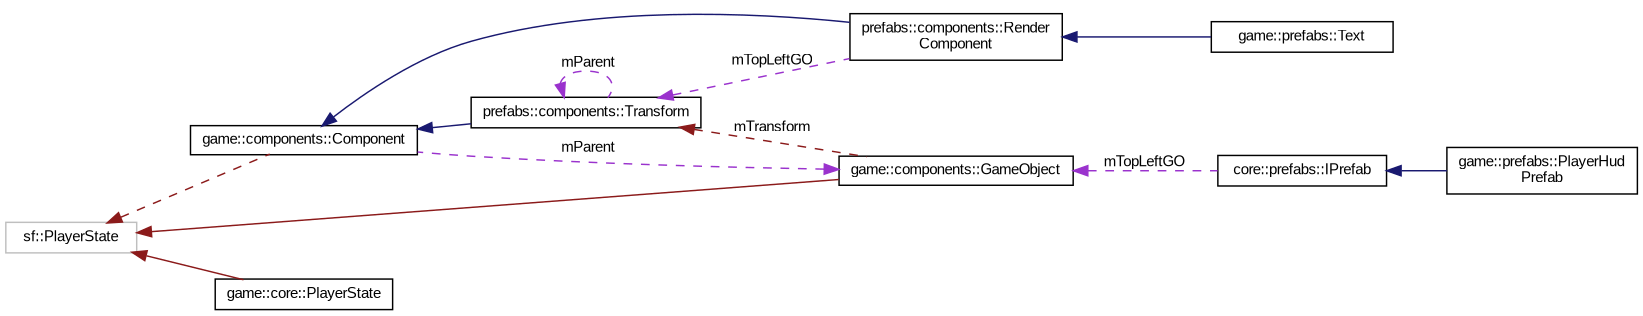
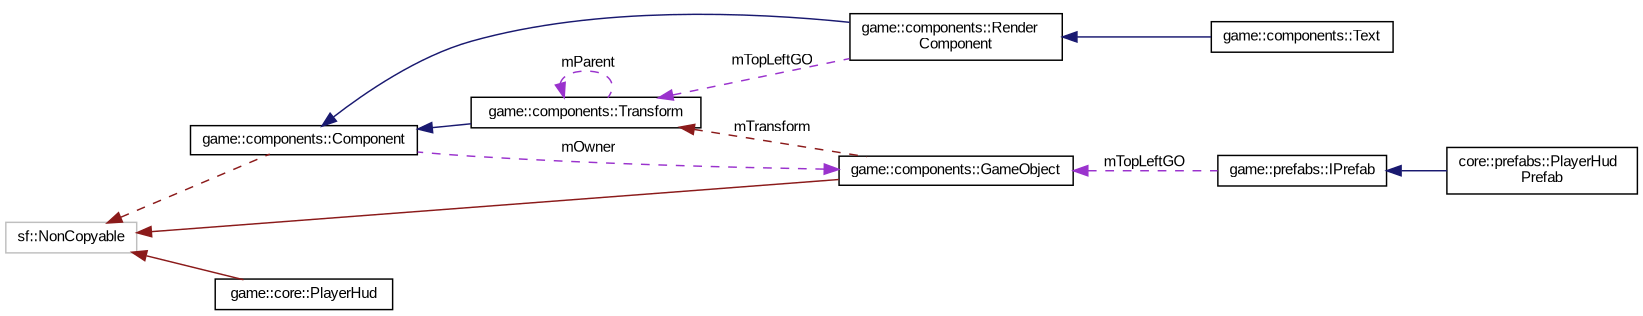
node "prefabs::components::Render Component": label "prefabs::components::Render Component" -> "game::components::Render Component"
node "game::prefabs::Text": label "game::prefabs::Text" -> "game::components::Text"
node "prefabs::components::Transform": label "prefabs::components::Transform" -> "game::components::Transform"
edge "game::components::Component" -> "game::components::GameObject": label " mParent" -> " mOwner"
node "core::prefabs::IPrefab": label "core::prefabs::IPrefab" -> "game::prefabs::IPrefab"
node "game::prefabs::PlayerHud Prefab": label "game::prefabs::PlayerHud Prefab" -> "core::prefabs::PlayerHud Prefab"
node "sf::PlayerState": label "sf::PlayerState" -> "sf::NonCopyable"
node "game::core::PlayerState": label "game::core::PlayerState" -> "game::core::PlayerHud"
